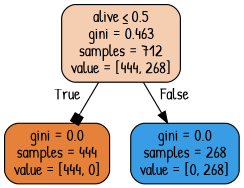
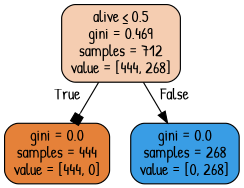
node "alive ≤ 0.5": text "gini = 0.463" -> "gini = 0.469"
